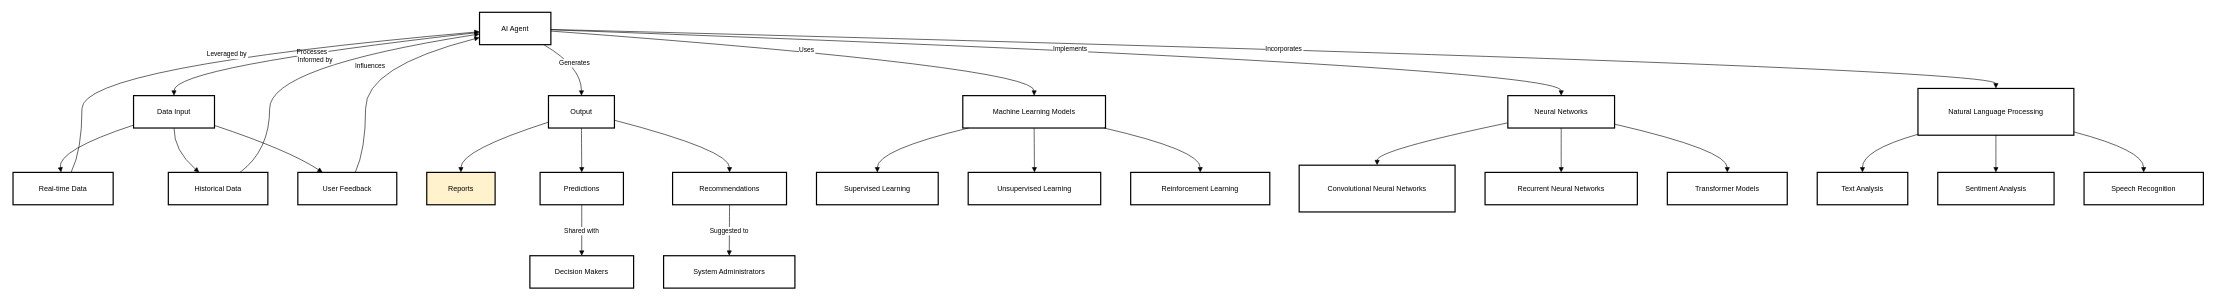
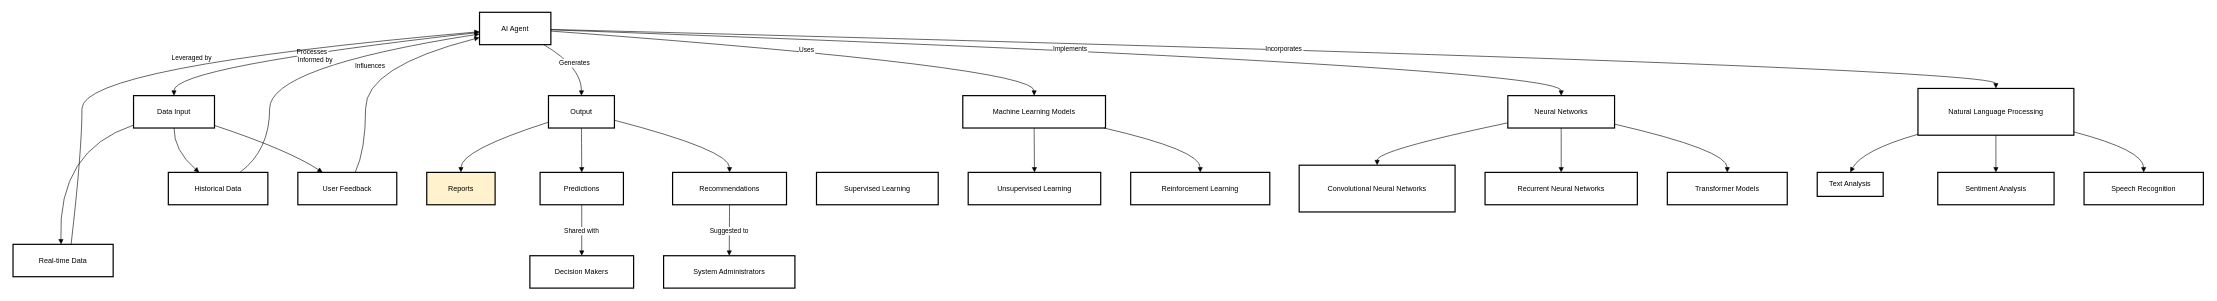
edge "Machine Learning Models" -> "Supervised Learning": removed
node "Real-time Data": moved (62, 189) -> (62, 261)
node "Text Analysis": size 91x32 -> 66x24
